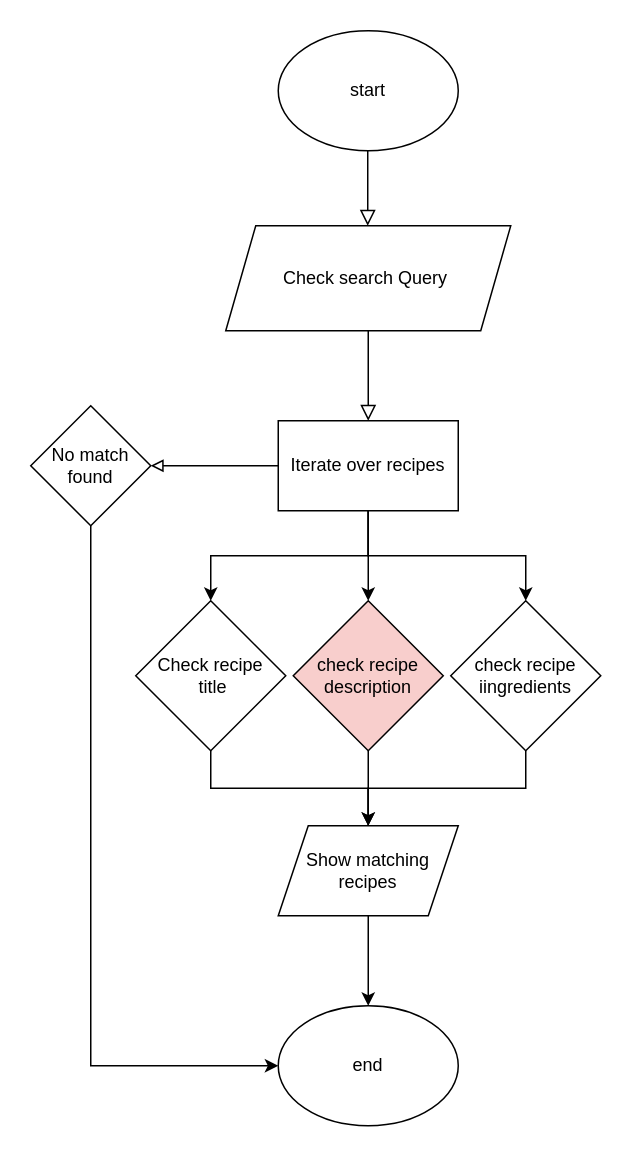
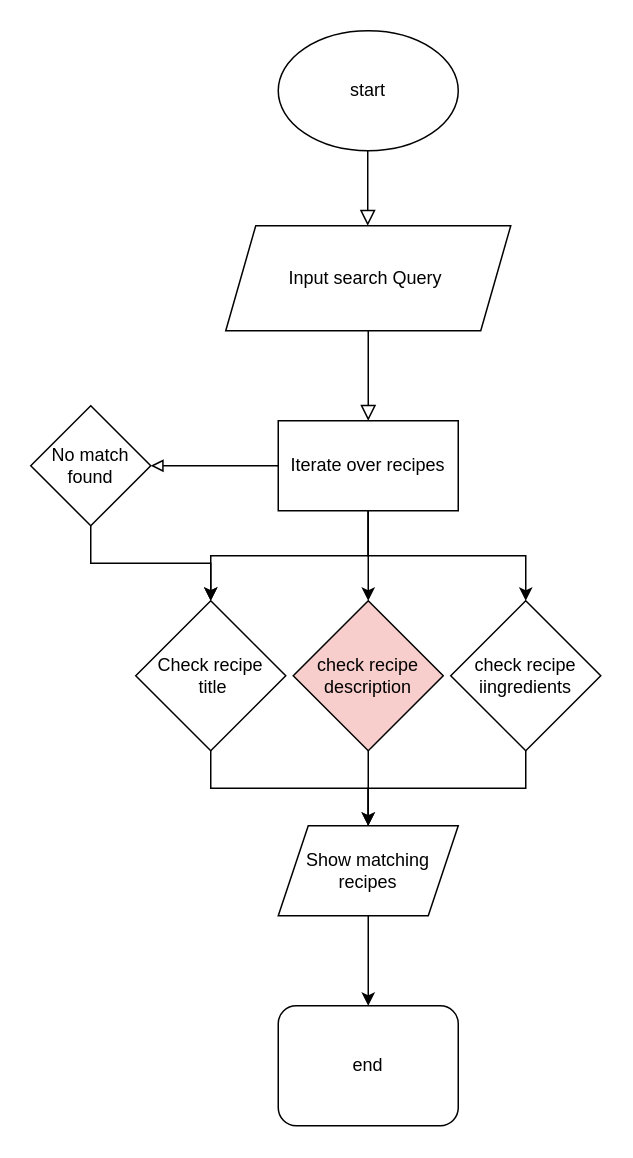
node "Check search Query": label "Check search Query" -> "Input search Query"
edge "No match found" -> "end": now "No match found" -> "Check recipe title"
node "end": shape ellipse -> rounded rectangle
